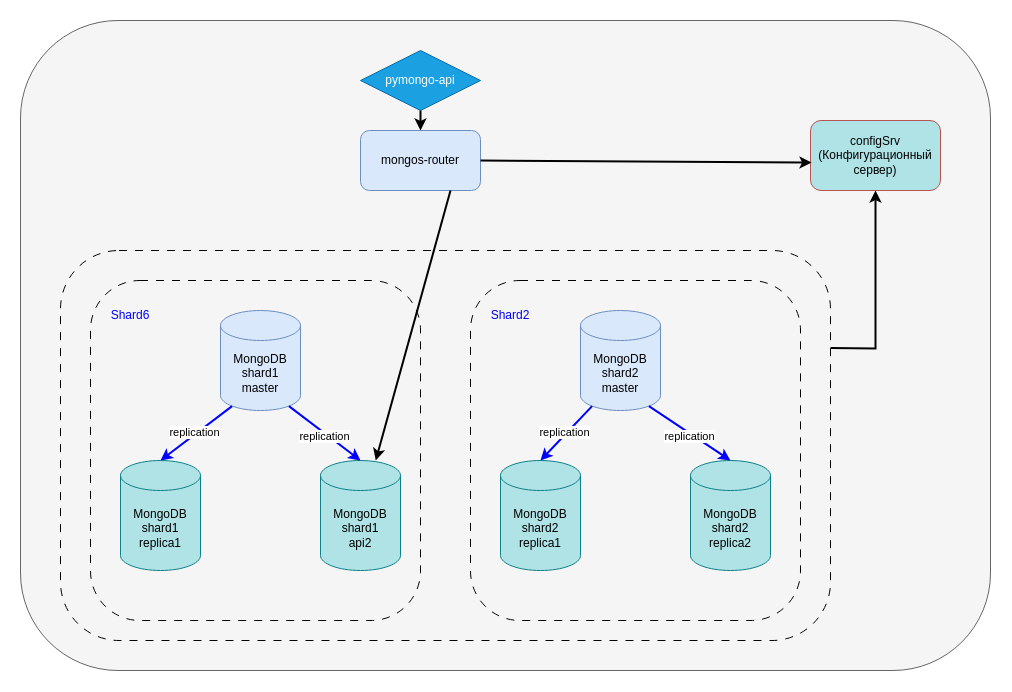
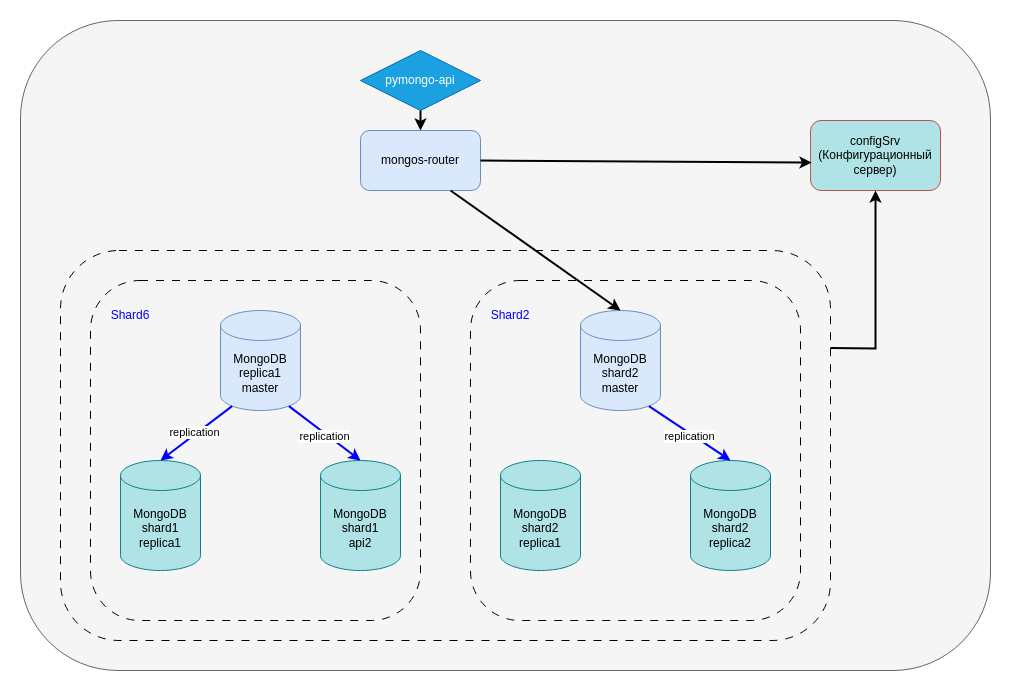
edge "mongos-router" -> "MongoDB shard1 api2": now "mongos-router" -> "MongoDB shard2 master"
node "MongoDB shard1 master": label "MongoDB shard1 master" -> "MongoDB replica1 master"
edge "MongoDB shard2 master" -> "MongoDB shard2 replica1": removed, label "replication"
